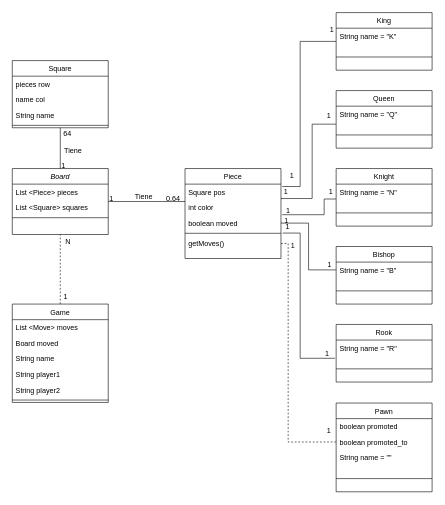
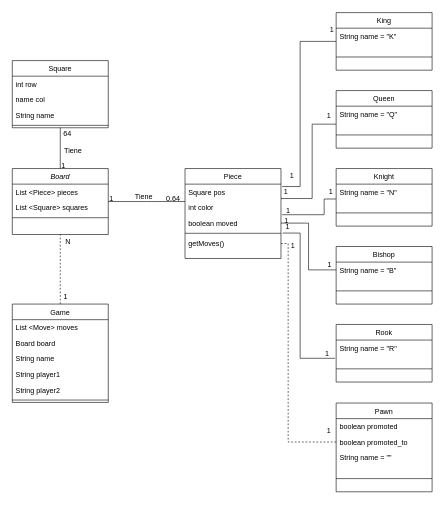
node "pieces row": label "pieces row" -> "int row"
node "Board moved": label "Board moved" -> "Board board"
